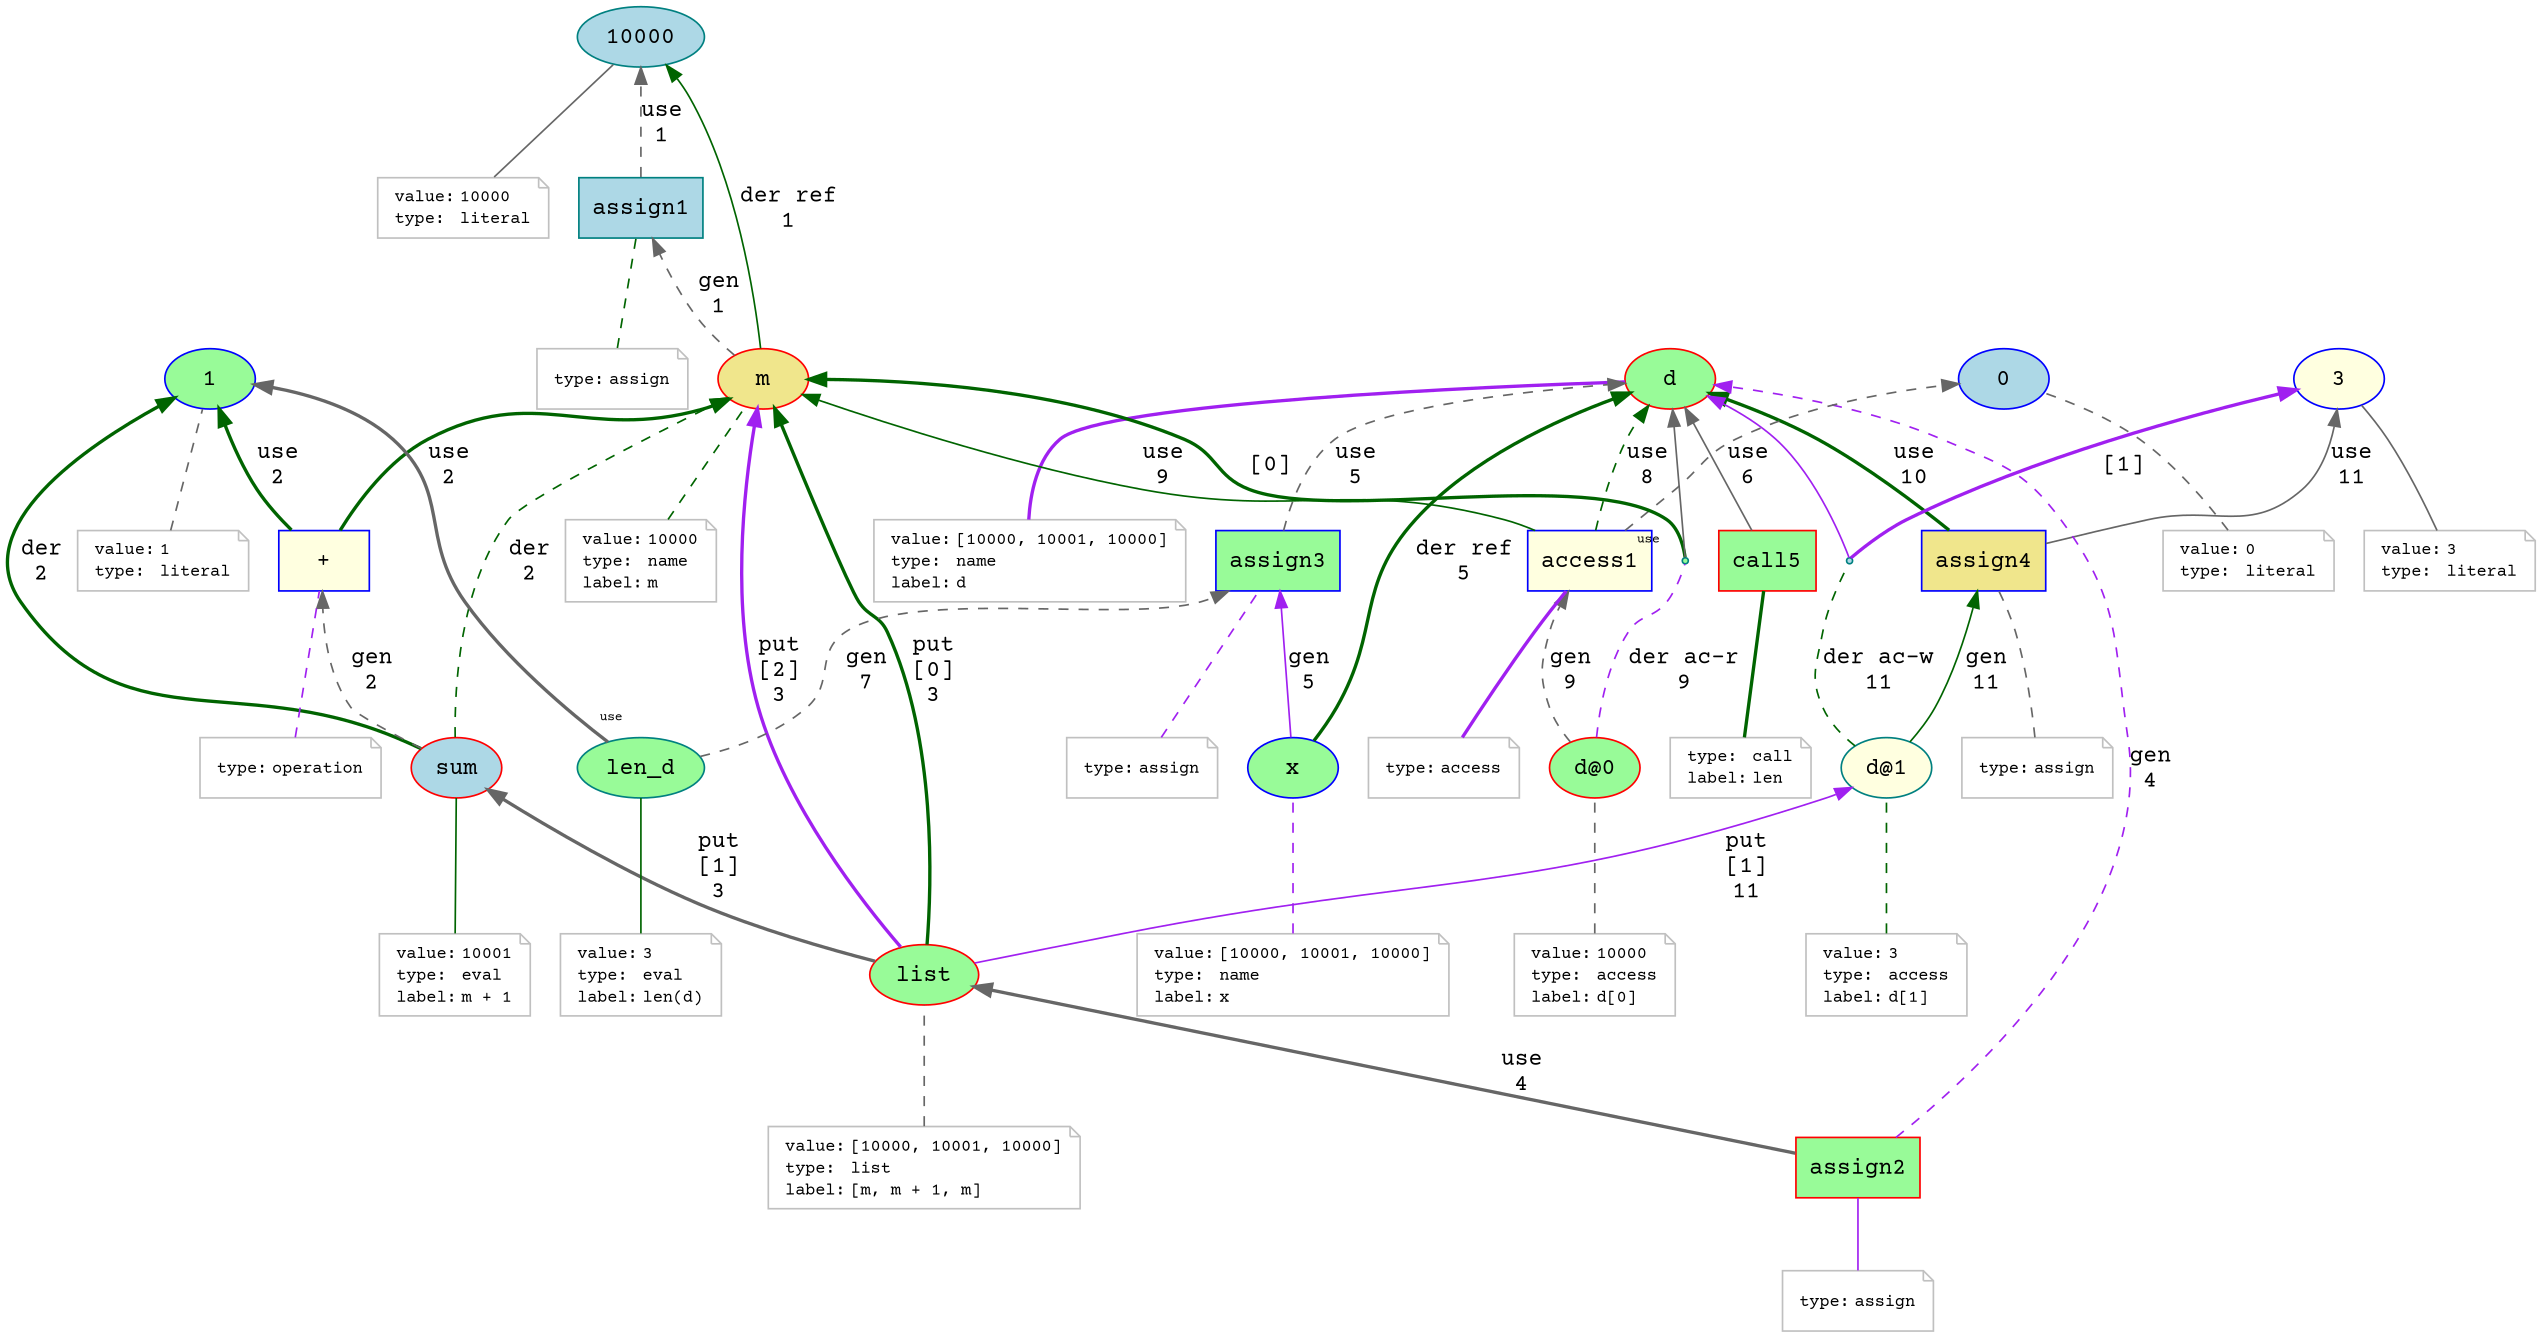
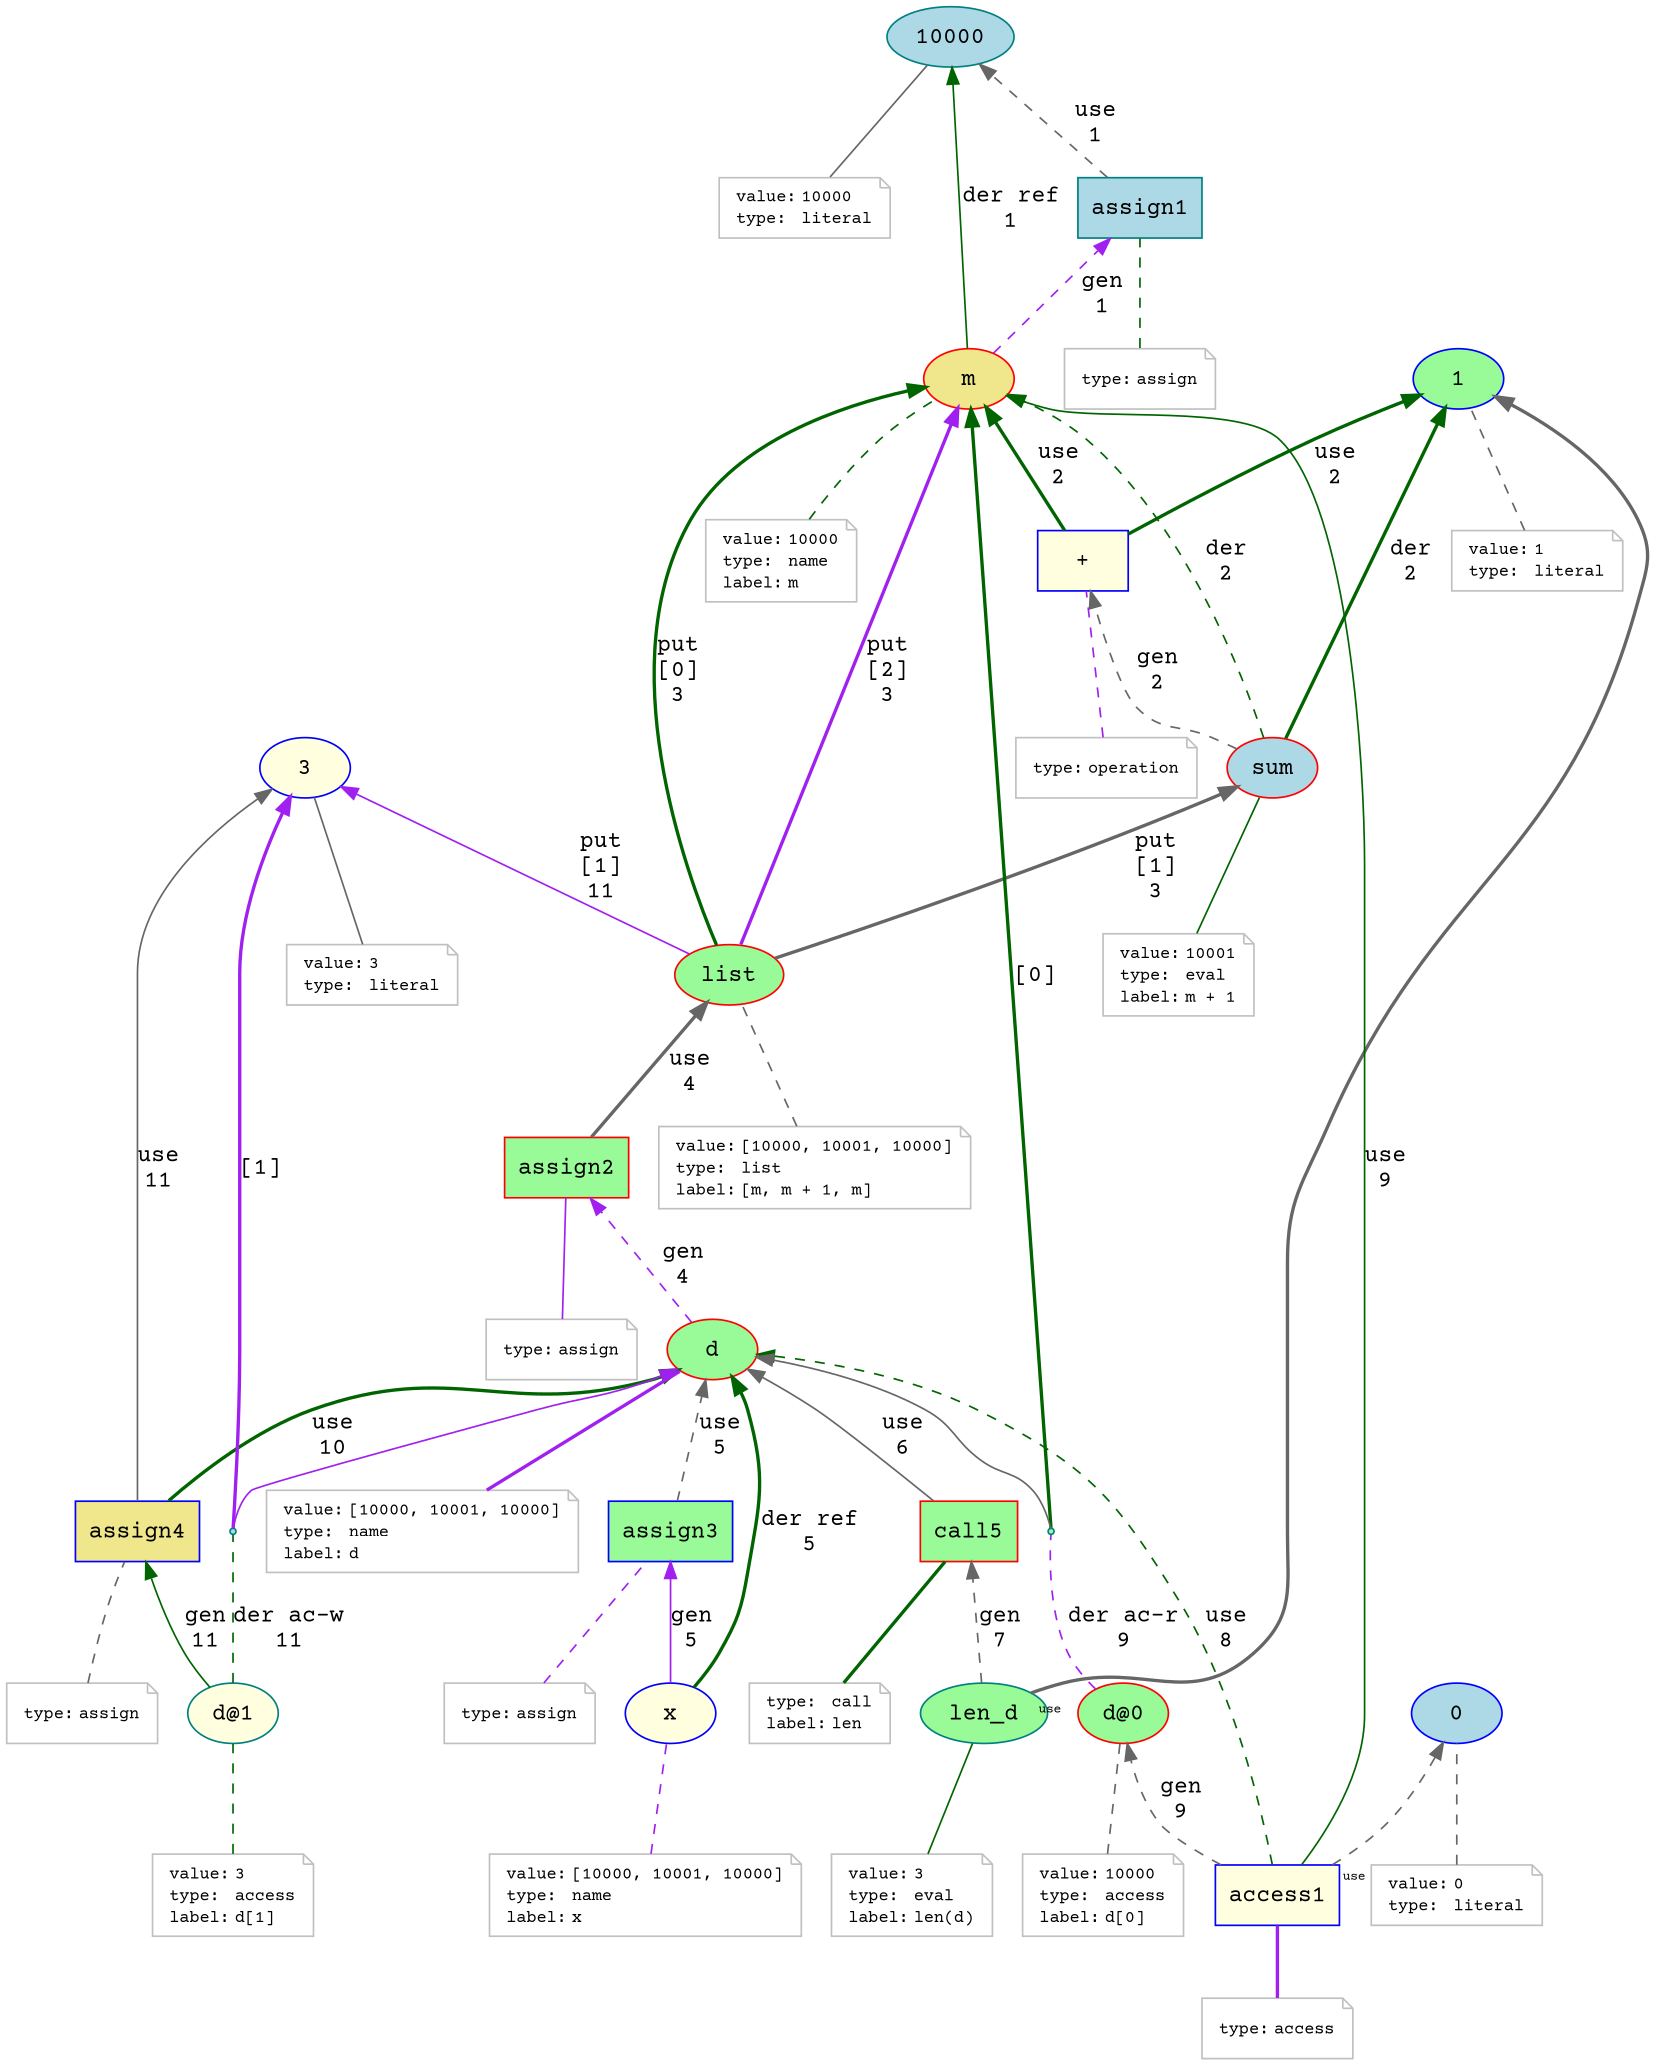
edge "m" -> "assign1": color gray40 -> purple
edge "len_d" -> "assign3": now "len_d" -> "call5"
edge "d@0" -> "access1": reversed
edge "assign2" -> "d": reversed
node "x": fillcolor palegreen -> lightyellow
edge "list" -> "d@1": now "list" -> "3"
